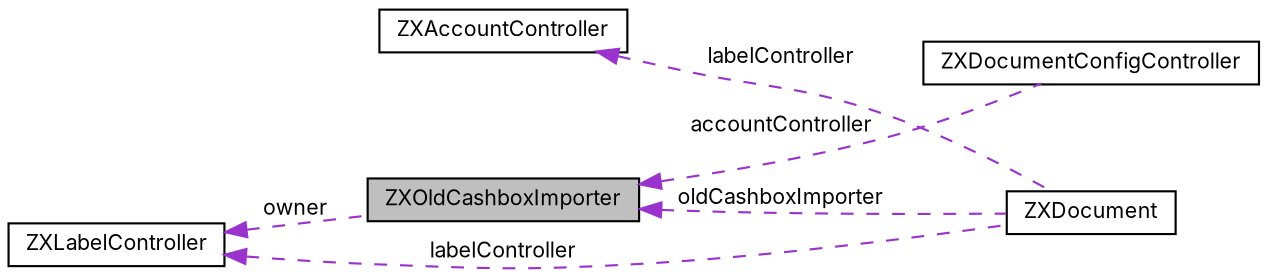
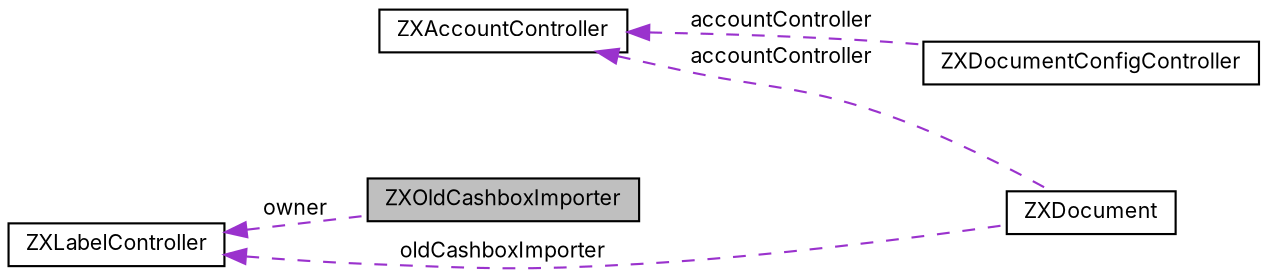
edge "ZXDocument" -> "ZXAccountController": label "labelController" -> "accountController"
edge "ZXDocumentConfigController" -> "ZXOldCashboxImporter": now "ZXDocumentConfigController" -> "ZXAccountController"
edge "ZXDocument" -> "ZXOldCashboxImporter": removed, label "oldCashboxImporter"
edge "ZXDocument" -> "ZXLabelController": label "labelController" -> "oldCashboxImporter"
